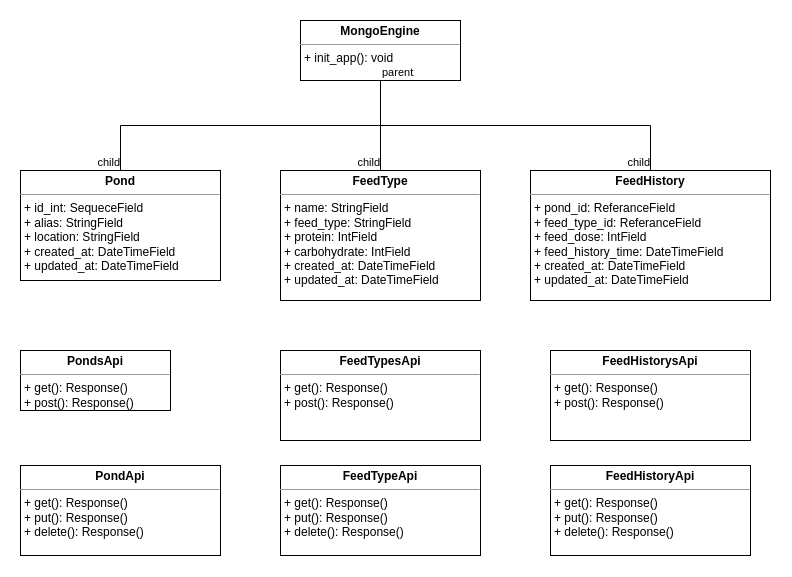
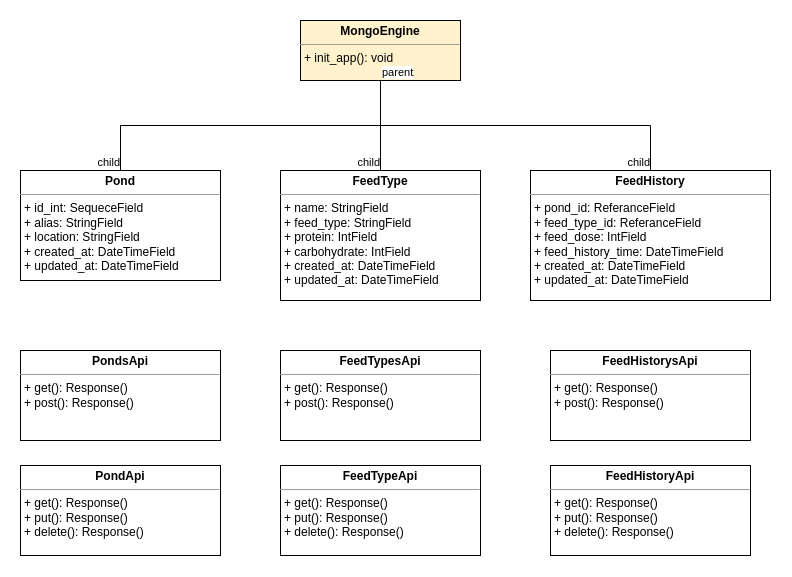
node "MongoEngine + init_app(): void": fillcolor #ffffff -> #fff2cc
node "PondsApi + get(): Response() + post(): Response()": size 150x60 -> 200x90
